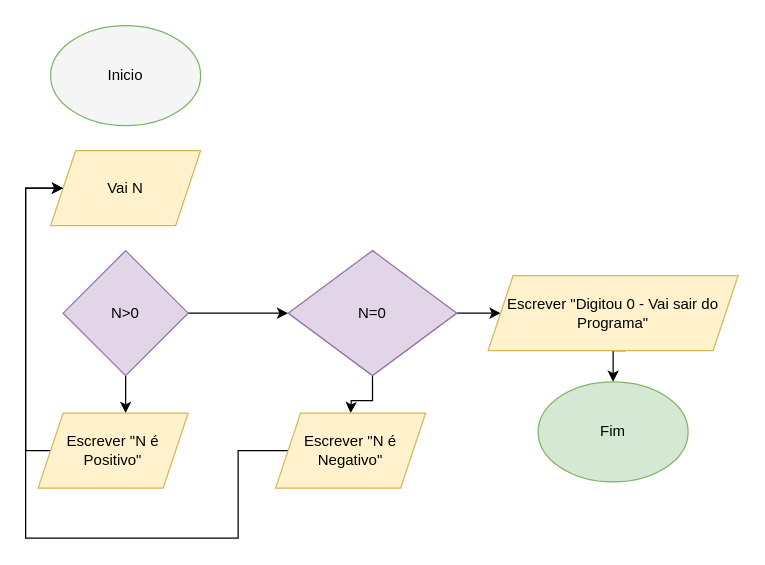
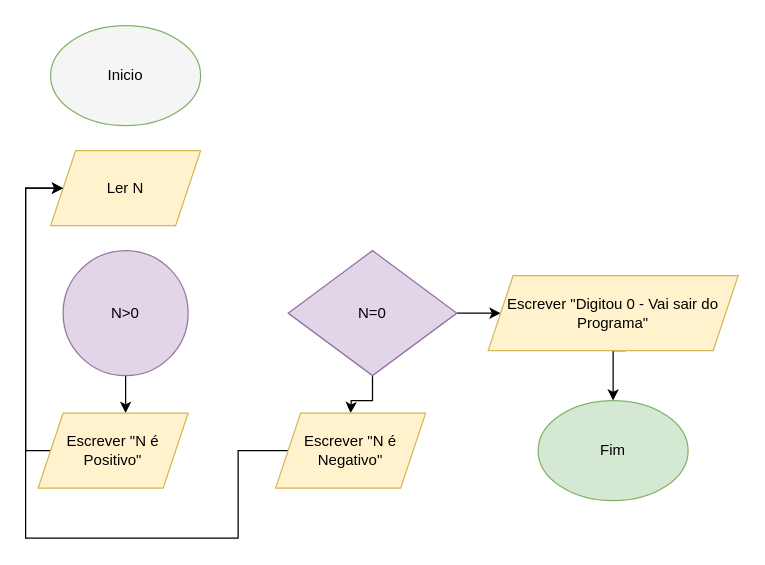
node "Vai N": label "Vai N" -> "Ler N"
node "N>0": shape diamond -> ellipse
edge "N>0" -> "N=0": removed
node "Fim": moved (613, 432) -> (613, 451)
